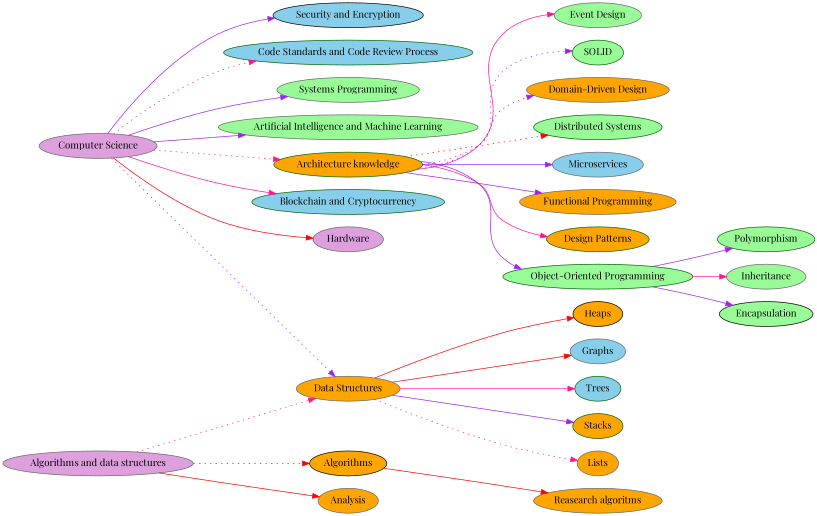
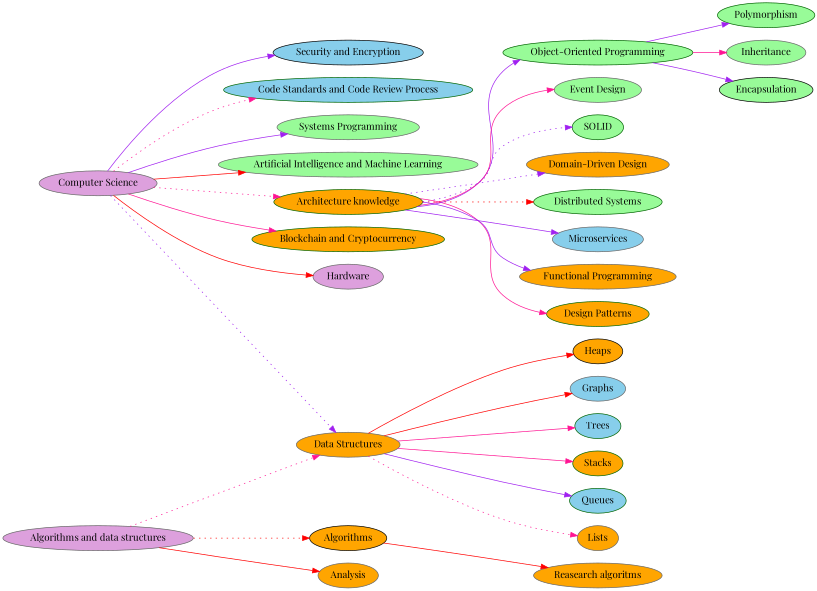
edge "Computer Science" -> "Artificial Intelligence and Machine Learning": color purple -> red
node "Blockchain and Cryptocurrency": fillcolor skyblue -> orange
edge "Data Structures" -> "Stacks": color purple -> deeppink
node "Queues": added
